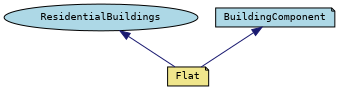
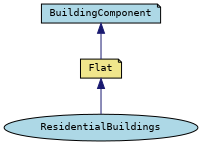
edge "Flat" -> "ResidentialBuildings": reversed
